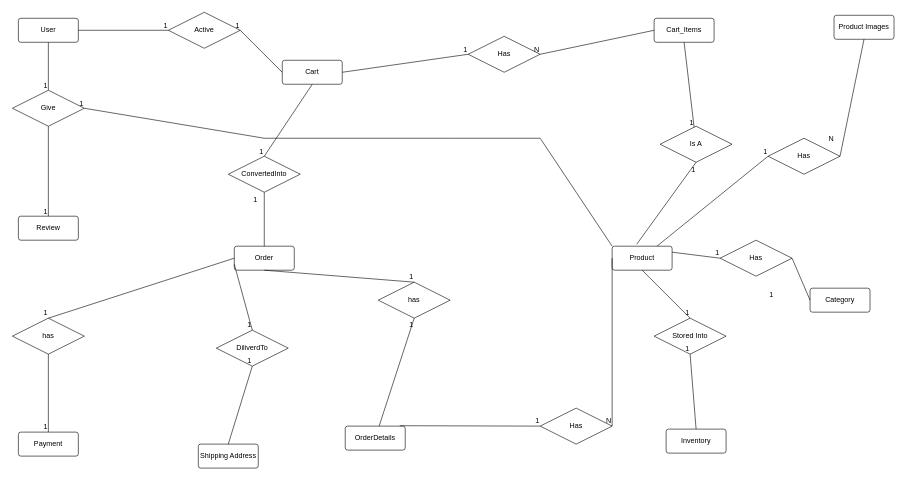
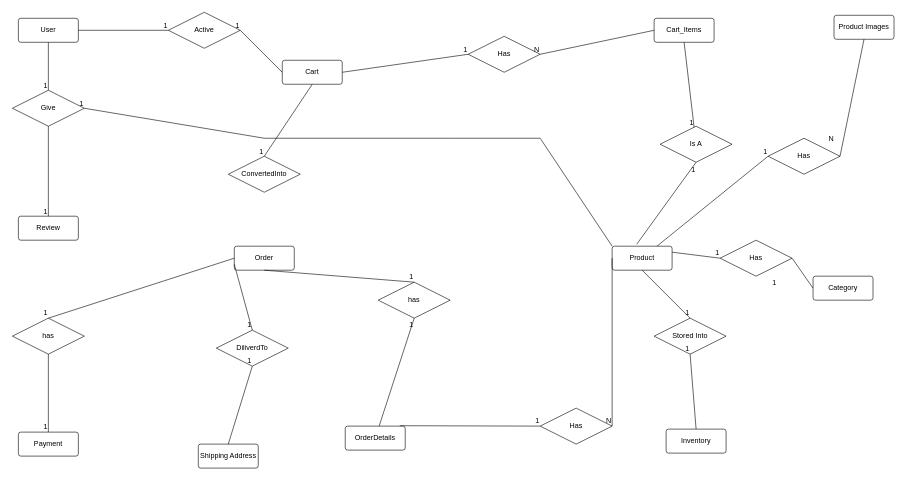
edge "ConvertedInto" -- "Order": removed, label "1"
node "Category": moved (840, 300) -> (843, 288)
